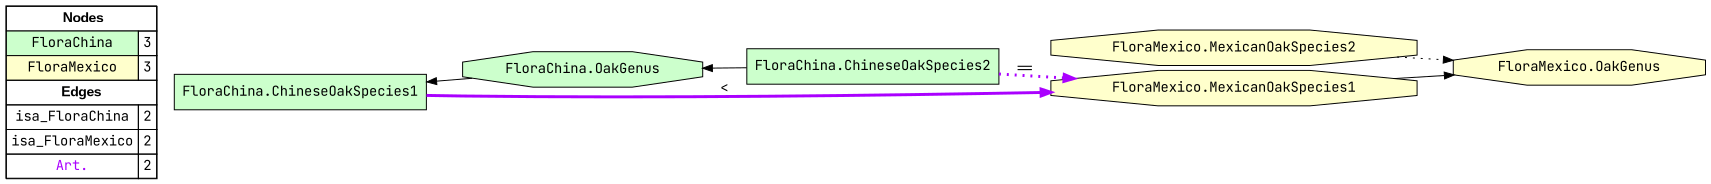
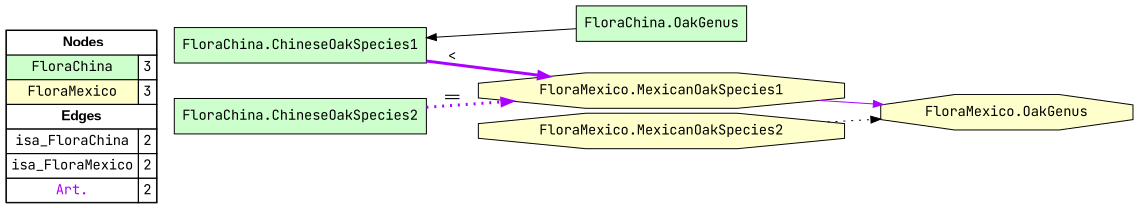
edge "FloraChina.ChineseOakSpecies2" -> "FloraChina.OakGenus": removed
node "FloraChina.OakGenus": shape octagon -> box
edge "FloraMexico.MexicanOakSpecies1" -> "FloraMexico.OakGenus": color #000000 -> #aa00ff
